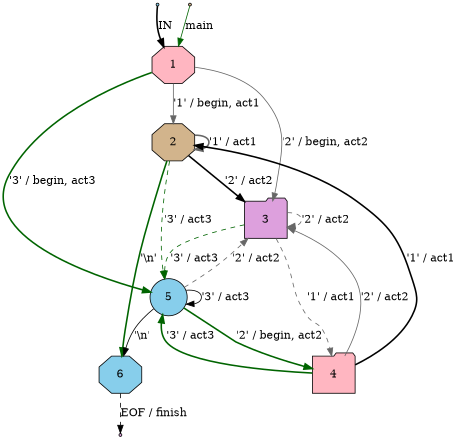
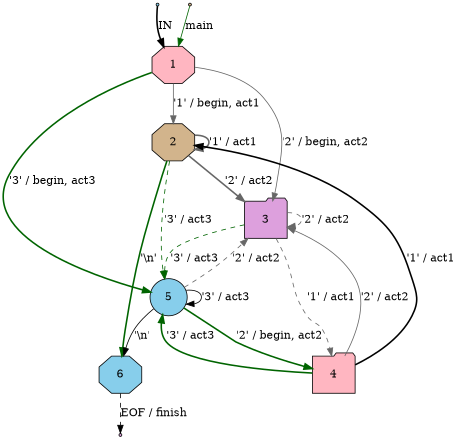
edge "2" -> "3": color black -> gray40
